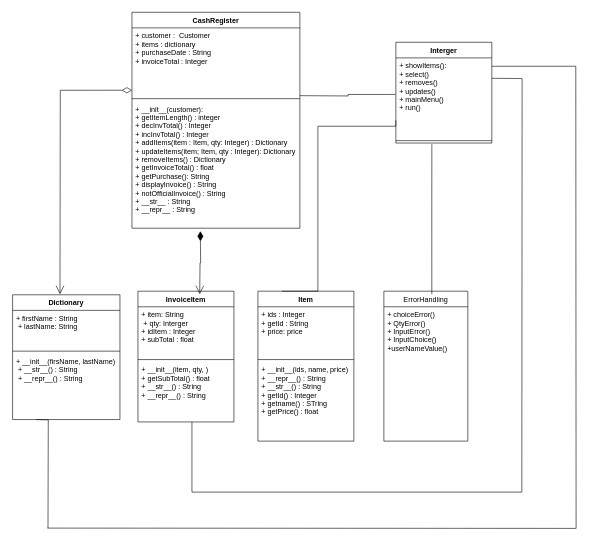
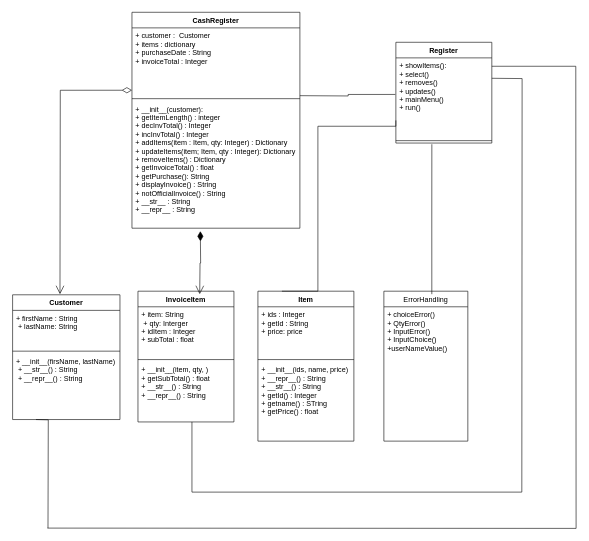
node "Interger": label "Interger" -> "Register"
node "Dictionary": label "Dictionary" -> "Customer"
